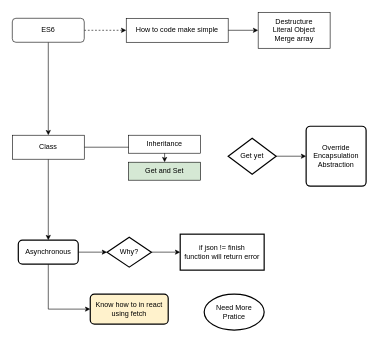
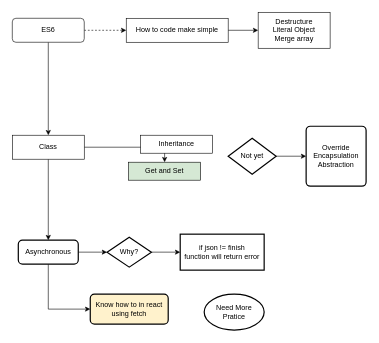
node "Inheritance": moved (165, 144) -> (177, 144)
node "Get yet": label "Get yet" -> "Not yet"
